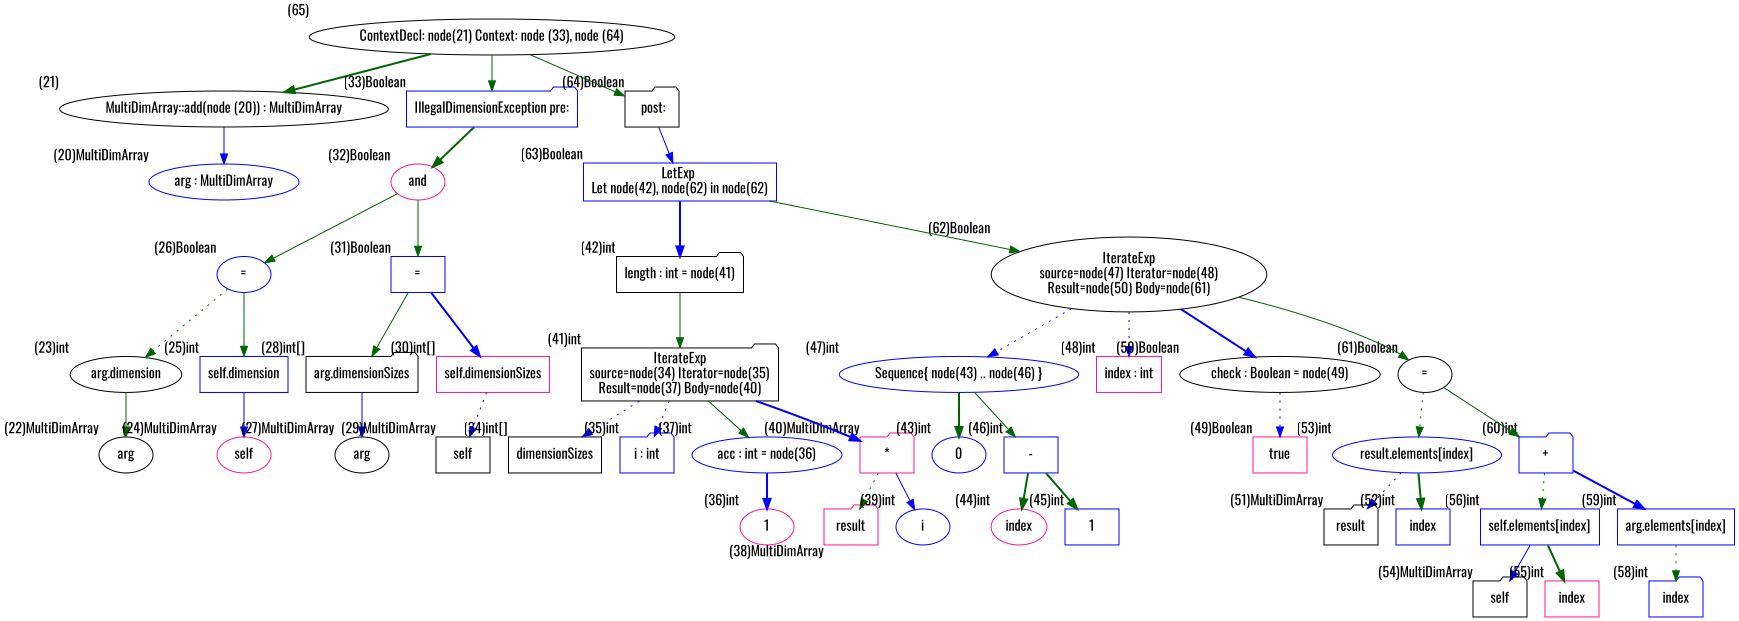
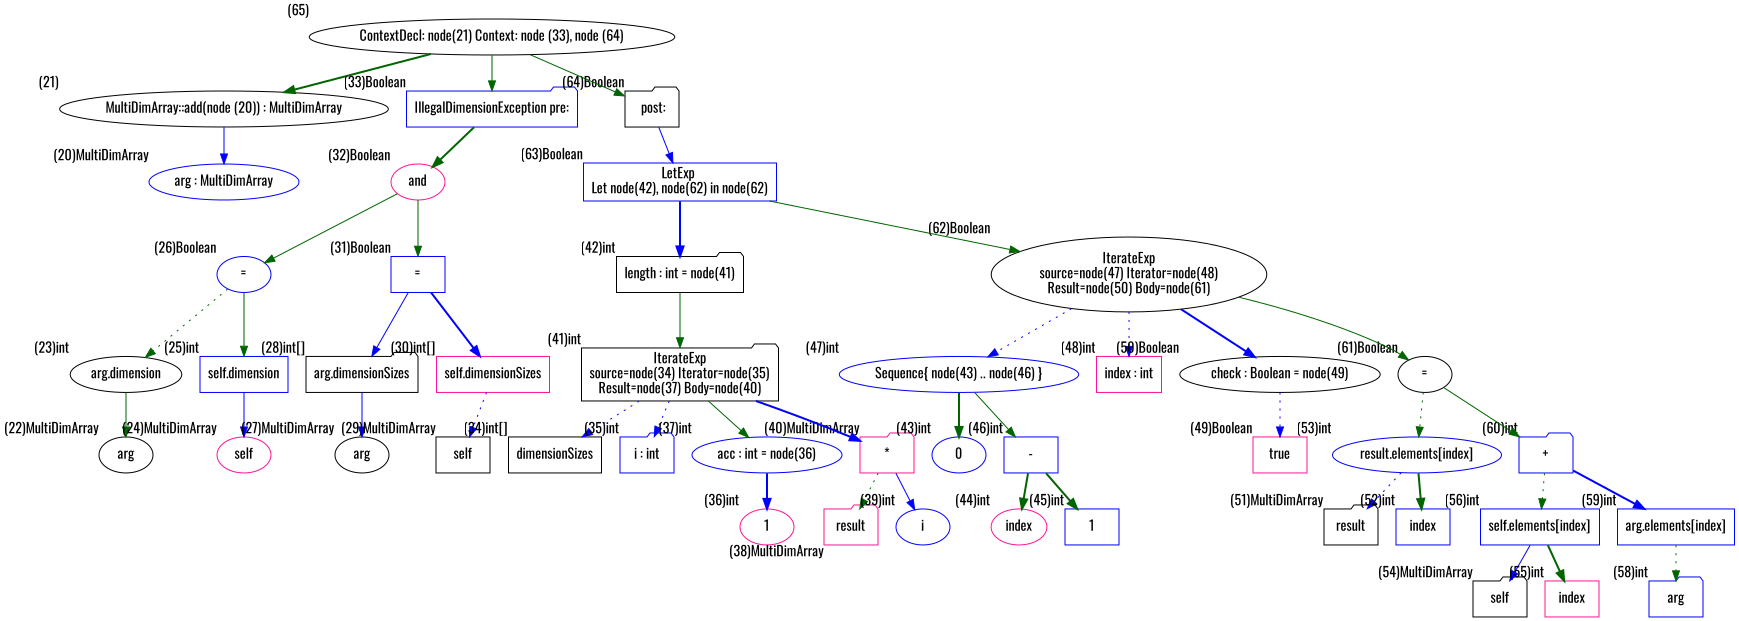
edge "= (31)Boolean" -> "arg.dimensionSizes (28)int[]": color darkgreen -> blue
node "index (58)int": label "index (58)int" -> "arg (58)int"
